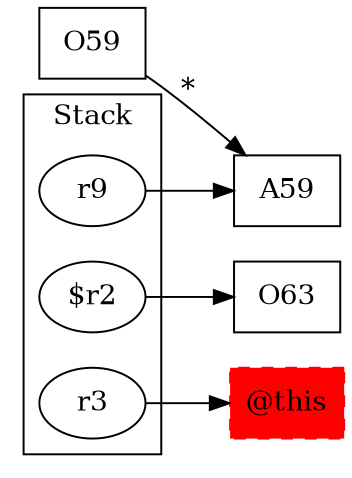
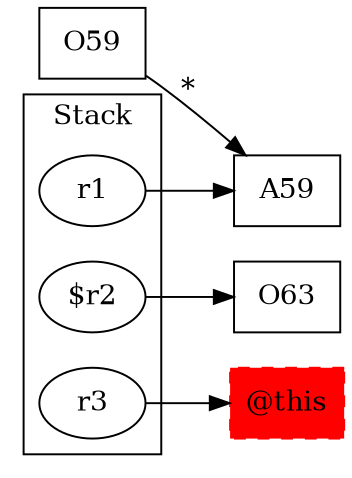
node "r9": label "r9" -> "r1"
